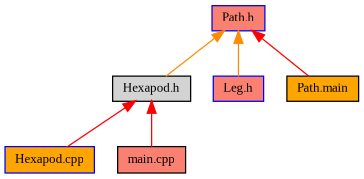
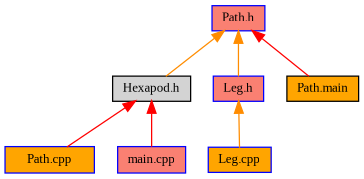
node "Hexapod.cpp": label "Hexapod.cpp" -> "Path.cpp"
node "main.cpp": color black -> blue
node "Leg.cpp": added
